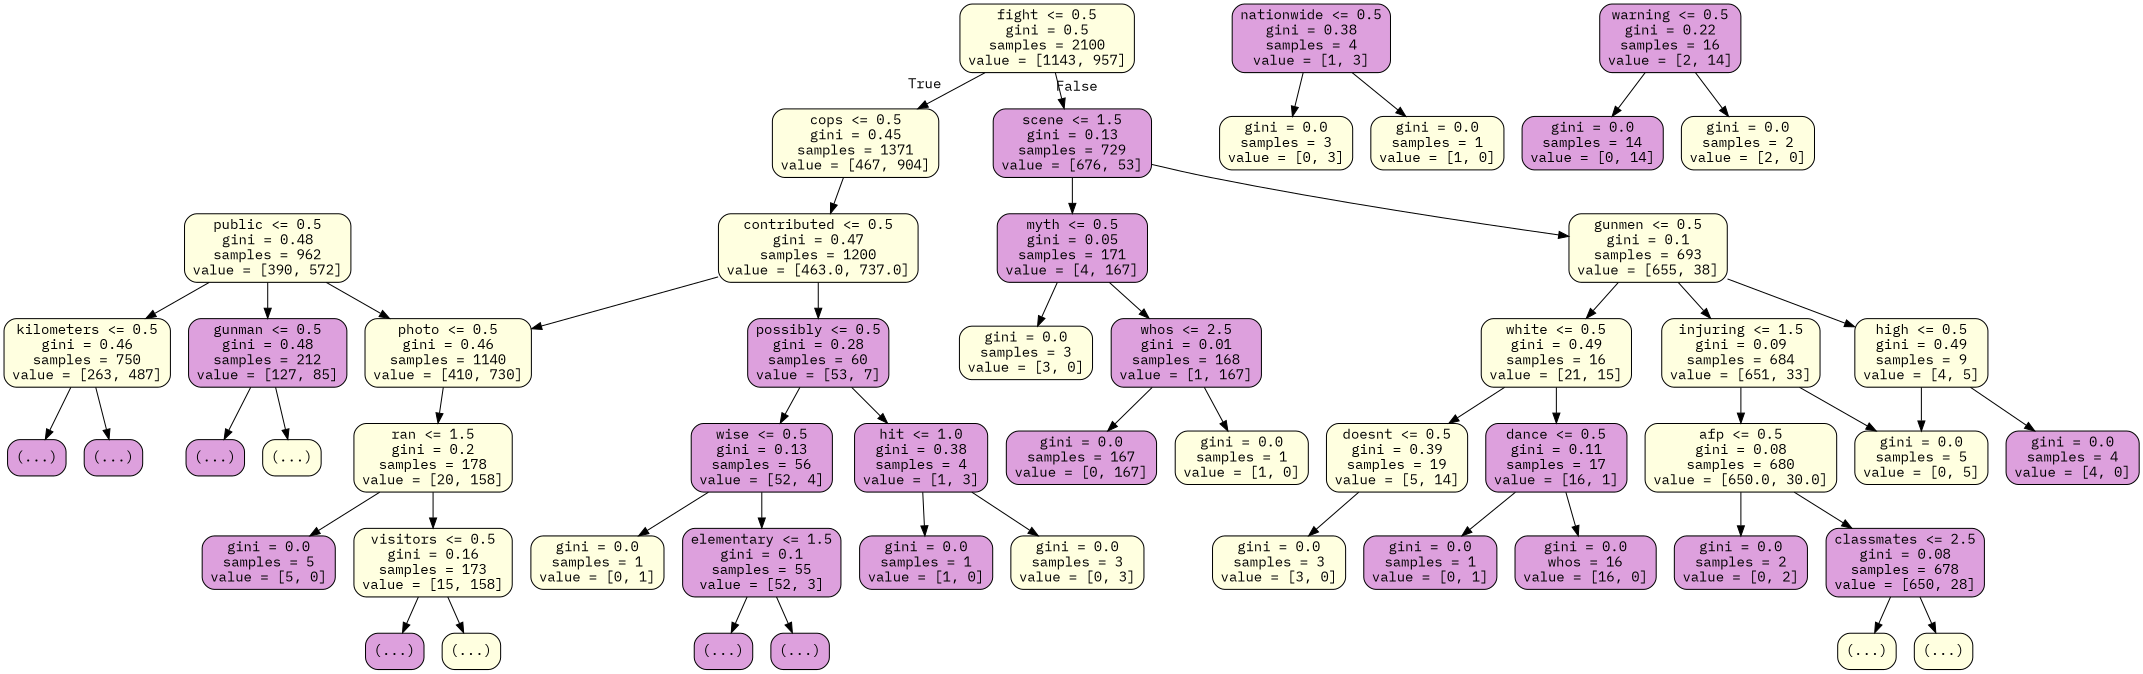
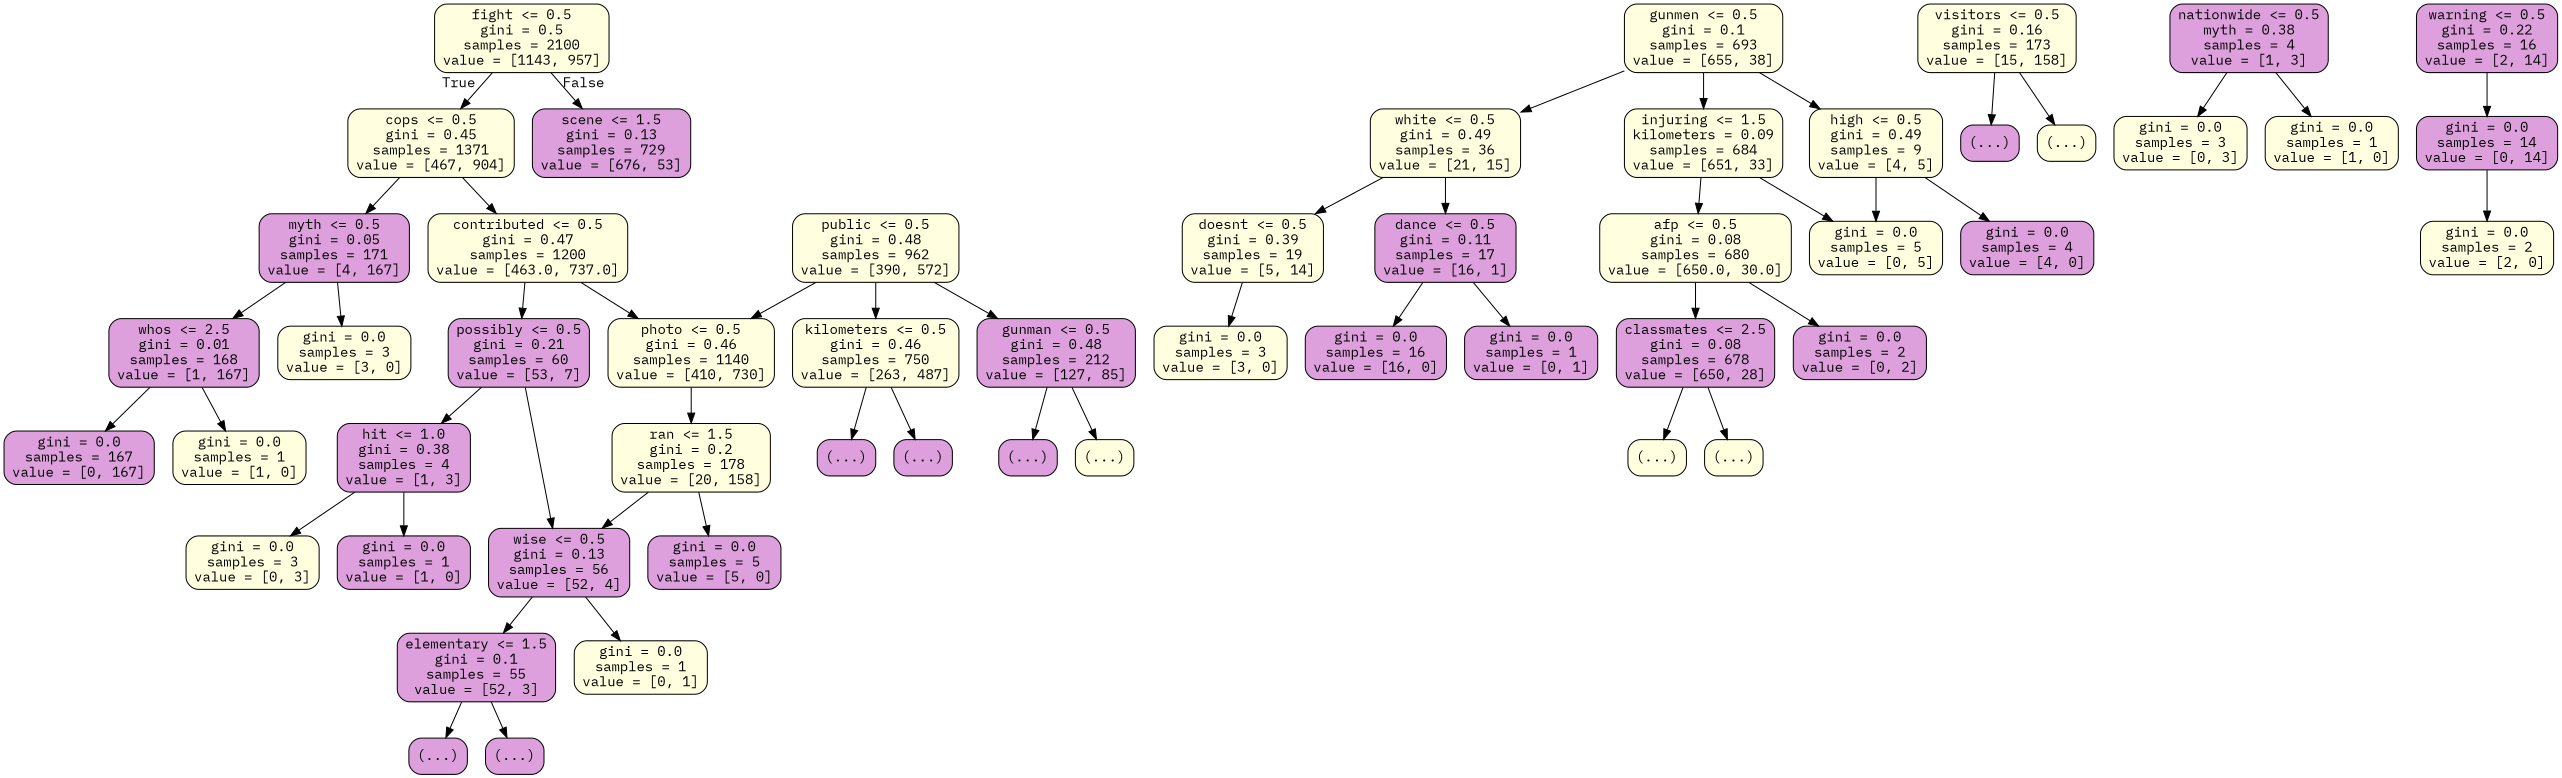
node "nationwide <= 0.5 gini = 0.38 samples = 4 value = [1, 3]": label "nationwide <= 0.5 gini = 0.38 samples = 4 value = [1, 3]" -> "nationwide <= 0.5 myth = 0.38 samples = 4 value = [1, 3]"
edge "warning <= 0.5 gini = 0.22 samples = 16 value = [2, 14]" -> "gini = 0.0 samples = 2 value = [2, 0]": now "gini = 0.0 samples = 14 value = [0, 14]" -> "gini = 0.0 samples = 2 value = [2, 0]"
edge "scene <= 1.5 gini = 0.13 samples = 729 value = [676, 53]" -> "myth <= 0.5 gini = 0.05 samples = 171 value = [4, 167]": now "cops <= 0.5 gini = 0.45 samples = 1371 value = [467, 904]" -> "myth <= 0.5 gini = 0.05 samples = 171 value = [4, 167]"
edge "scene <= 1.5 gini = 0.13 samples = 729 value = [676, 53]" -> "gunmen <= 0.5 gini = 0.1 samples = 693 value = [655, 38]": removed
node "possibly <= 0.5 gini = 0.28 samples = 60 value = [53, 7]": label "possibly <= 0.5 gini = 0.28 samples = 60 value = [53, 7]" -> "possibly <= 0.5 gini = 0.21 samples = 60 value = [53, 7]"
node "white <= 0.5 gini = 0.49 samples = 16 value = [21, 15]": label "white <= 0.5 gini = 0.49 samples = 16 value = [21, 15]" -> "white <= 0.5 gini = 0.49 samples = 36 value = [21, 15]"
node "injuring <= 1.5 gini = 0.09 samples = 684 value = [651, 33]": label "injuring <= 1.5 gini = 0.09 samples = 684 value = [651, 33]" -> "injuring <= 1.5 kilometers = 0.09 samples = 684 value = [651, 33]"
edge "ran <= 1.5 gini = 0.2 samples = 178 value = [20, 158]" -> "visitors <= 0.5 gini = 0.16 samples = 173 value = [15, 158]": now "ran <= 1.5 gini = 0.2 samples = 178 value = [20, 158]" -> "wise <= 0.5 gini = 0.13 samples = 56 value = [52, 4]"
node "gini = 0.0 whos = 16 value = [16, 0]": label "gini = 0.0 whos = 16 value = [16, 0]" -> "gini = 0.0 samples = 16 value = [16, 0]"
